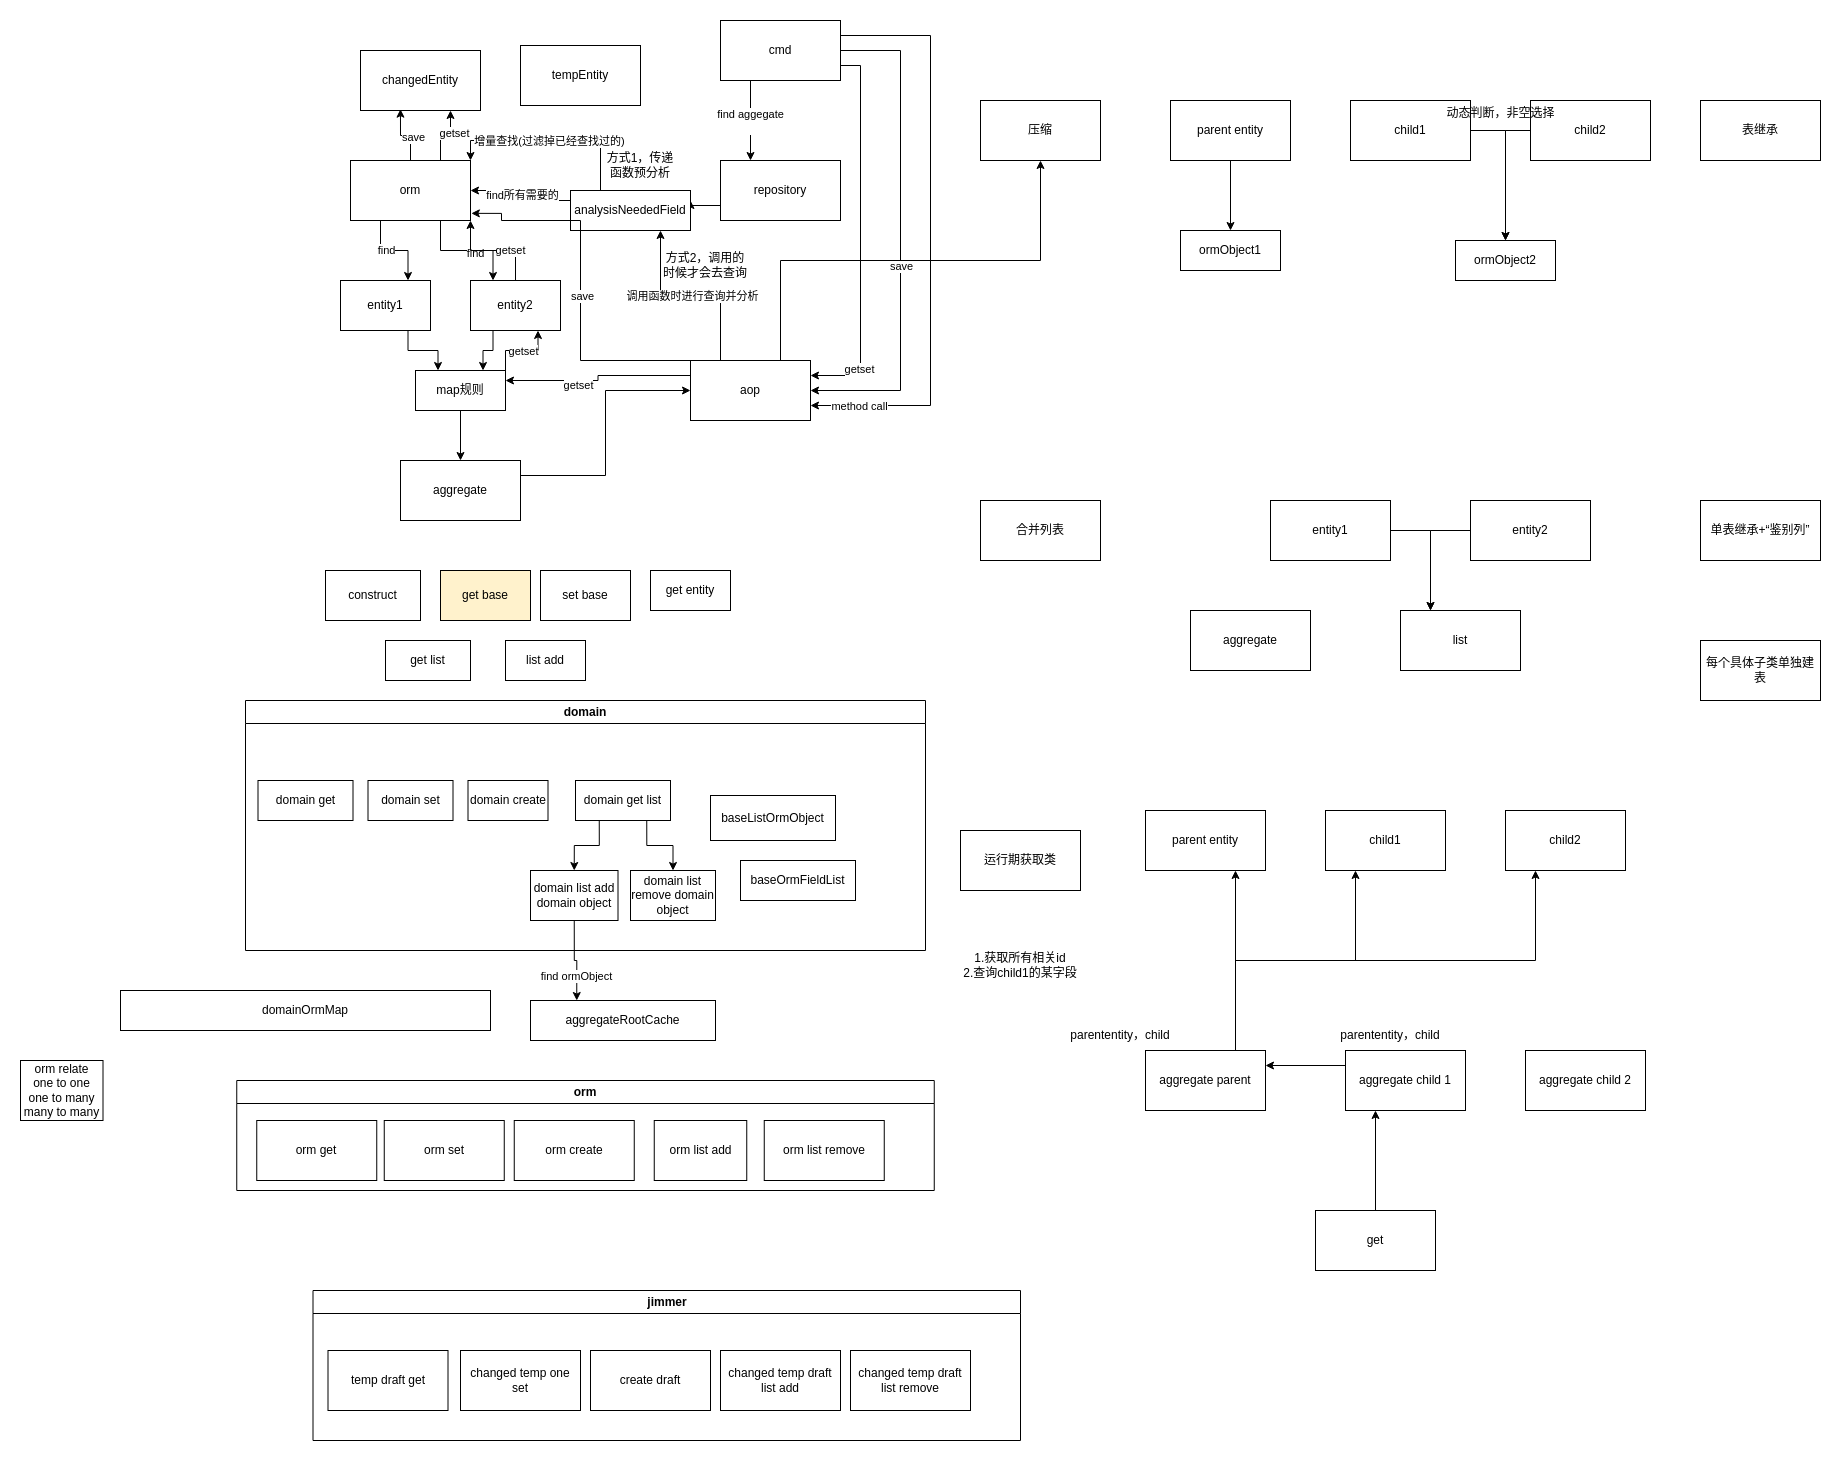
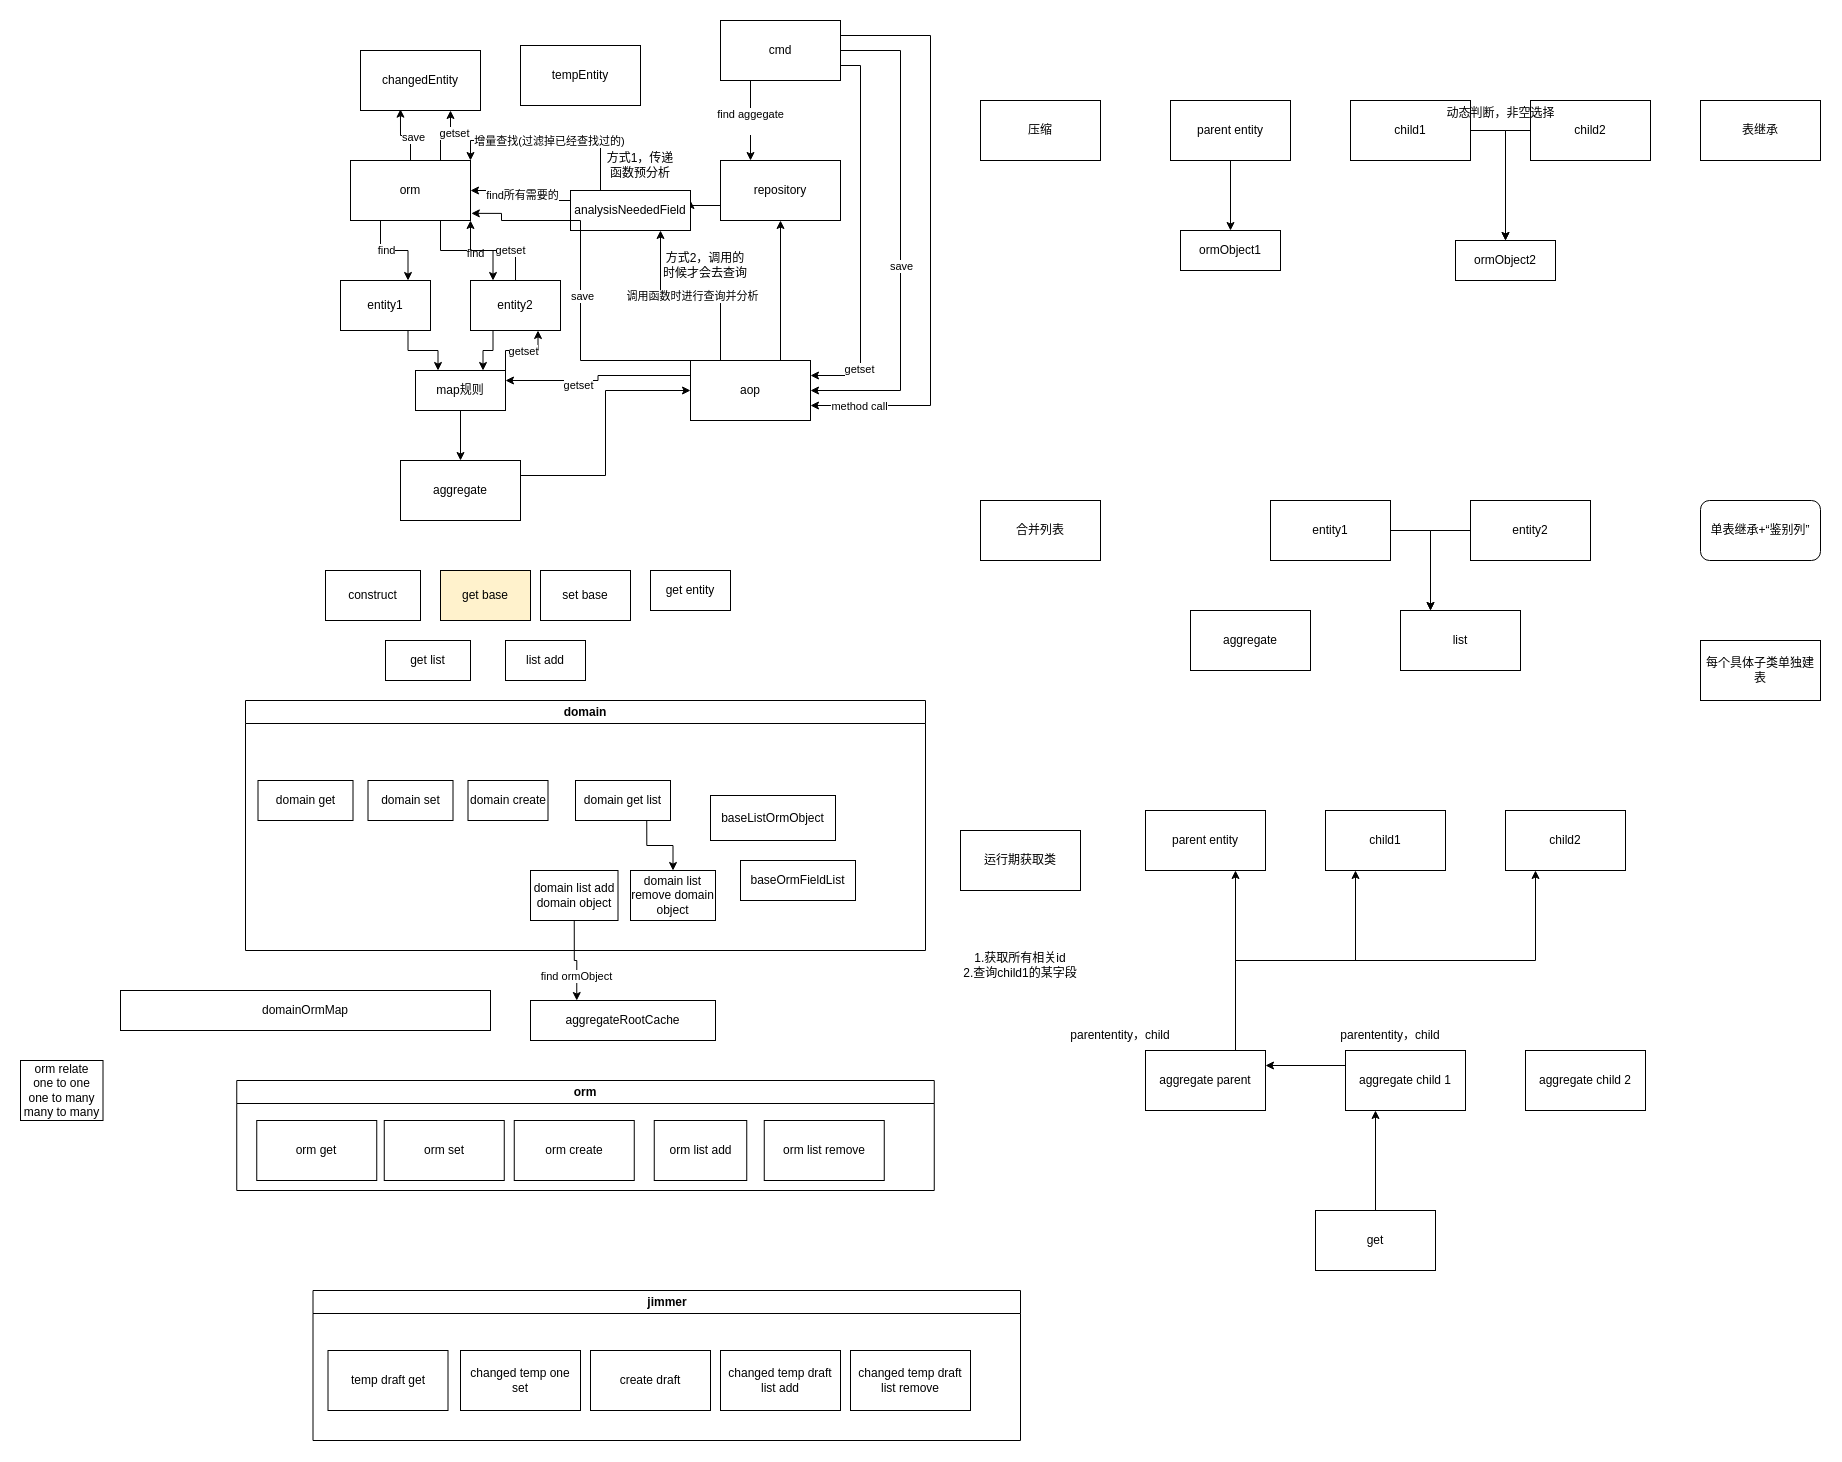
edge "aop" -> "压缩": now "aop" -> "repository"
node "单表继承+“鉴别列”": shape rectangle -> rounded rectangle
edge "domain get list" -> "domain list add domain object": removed
